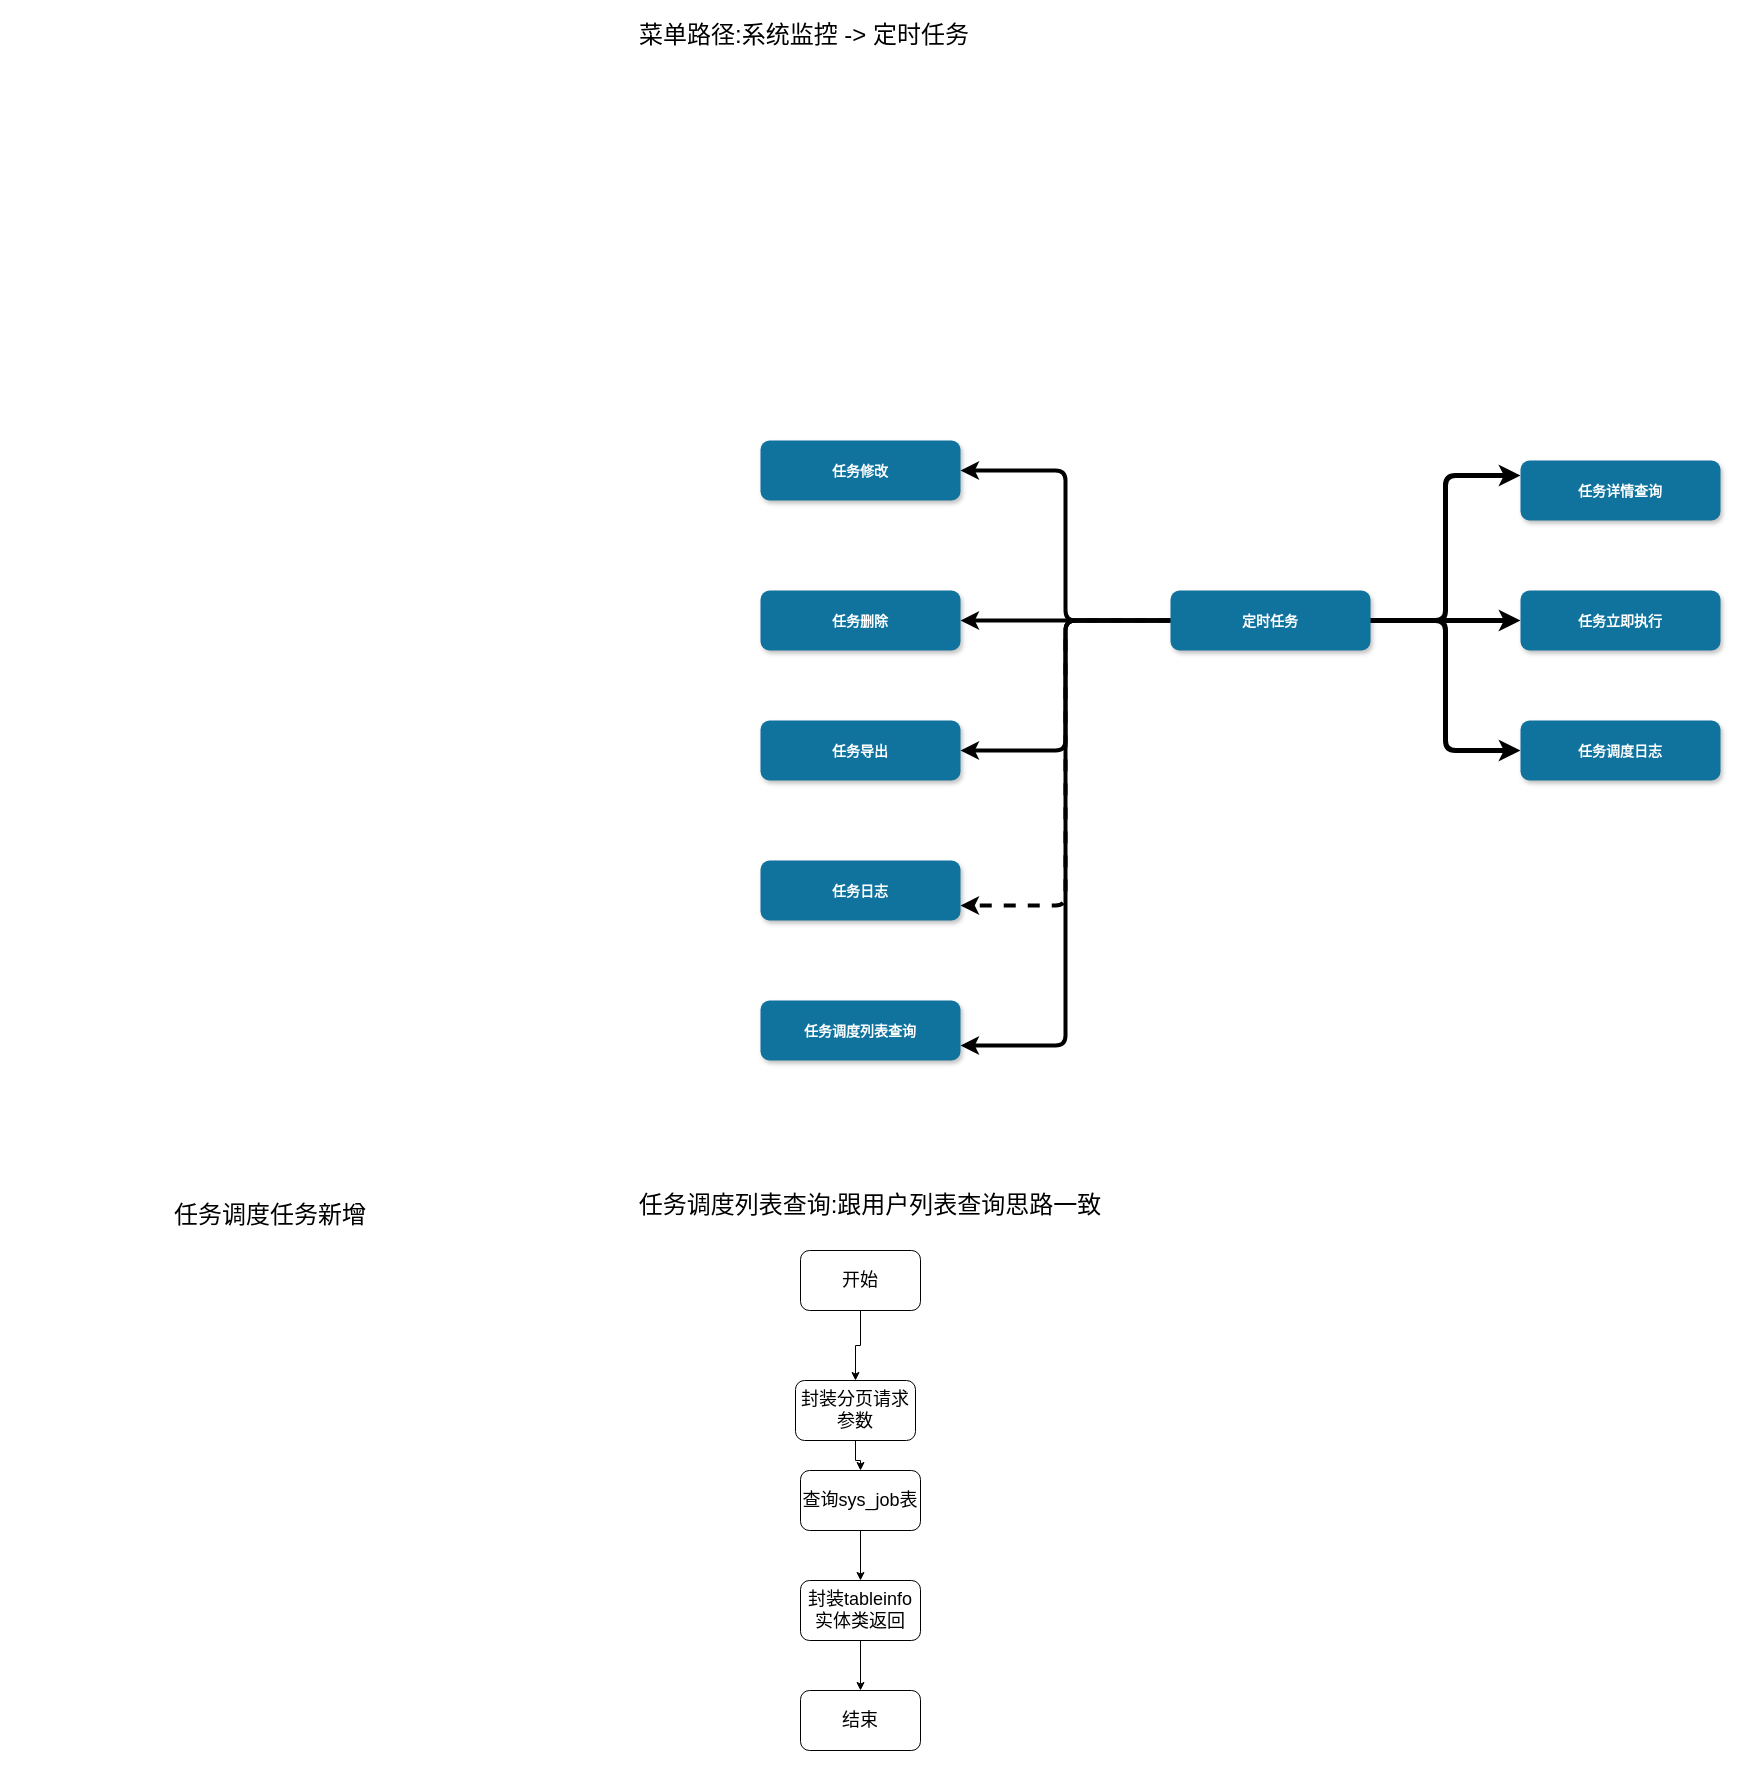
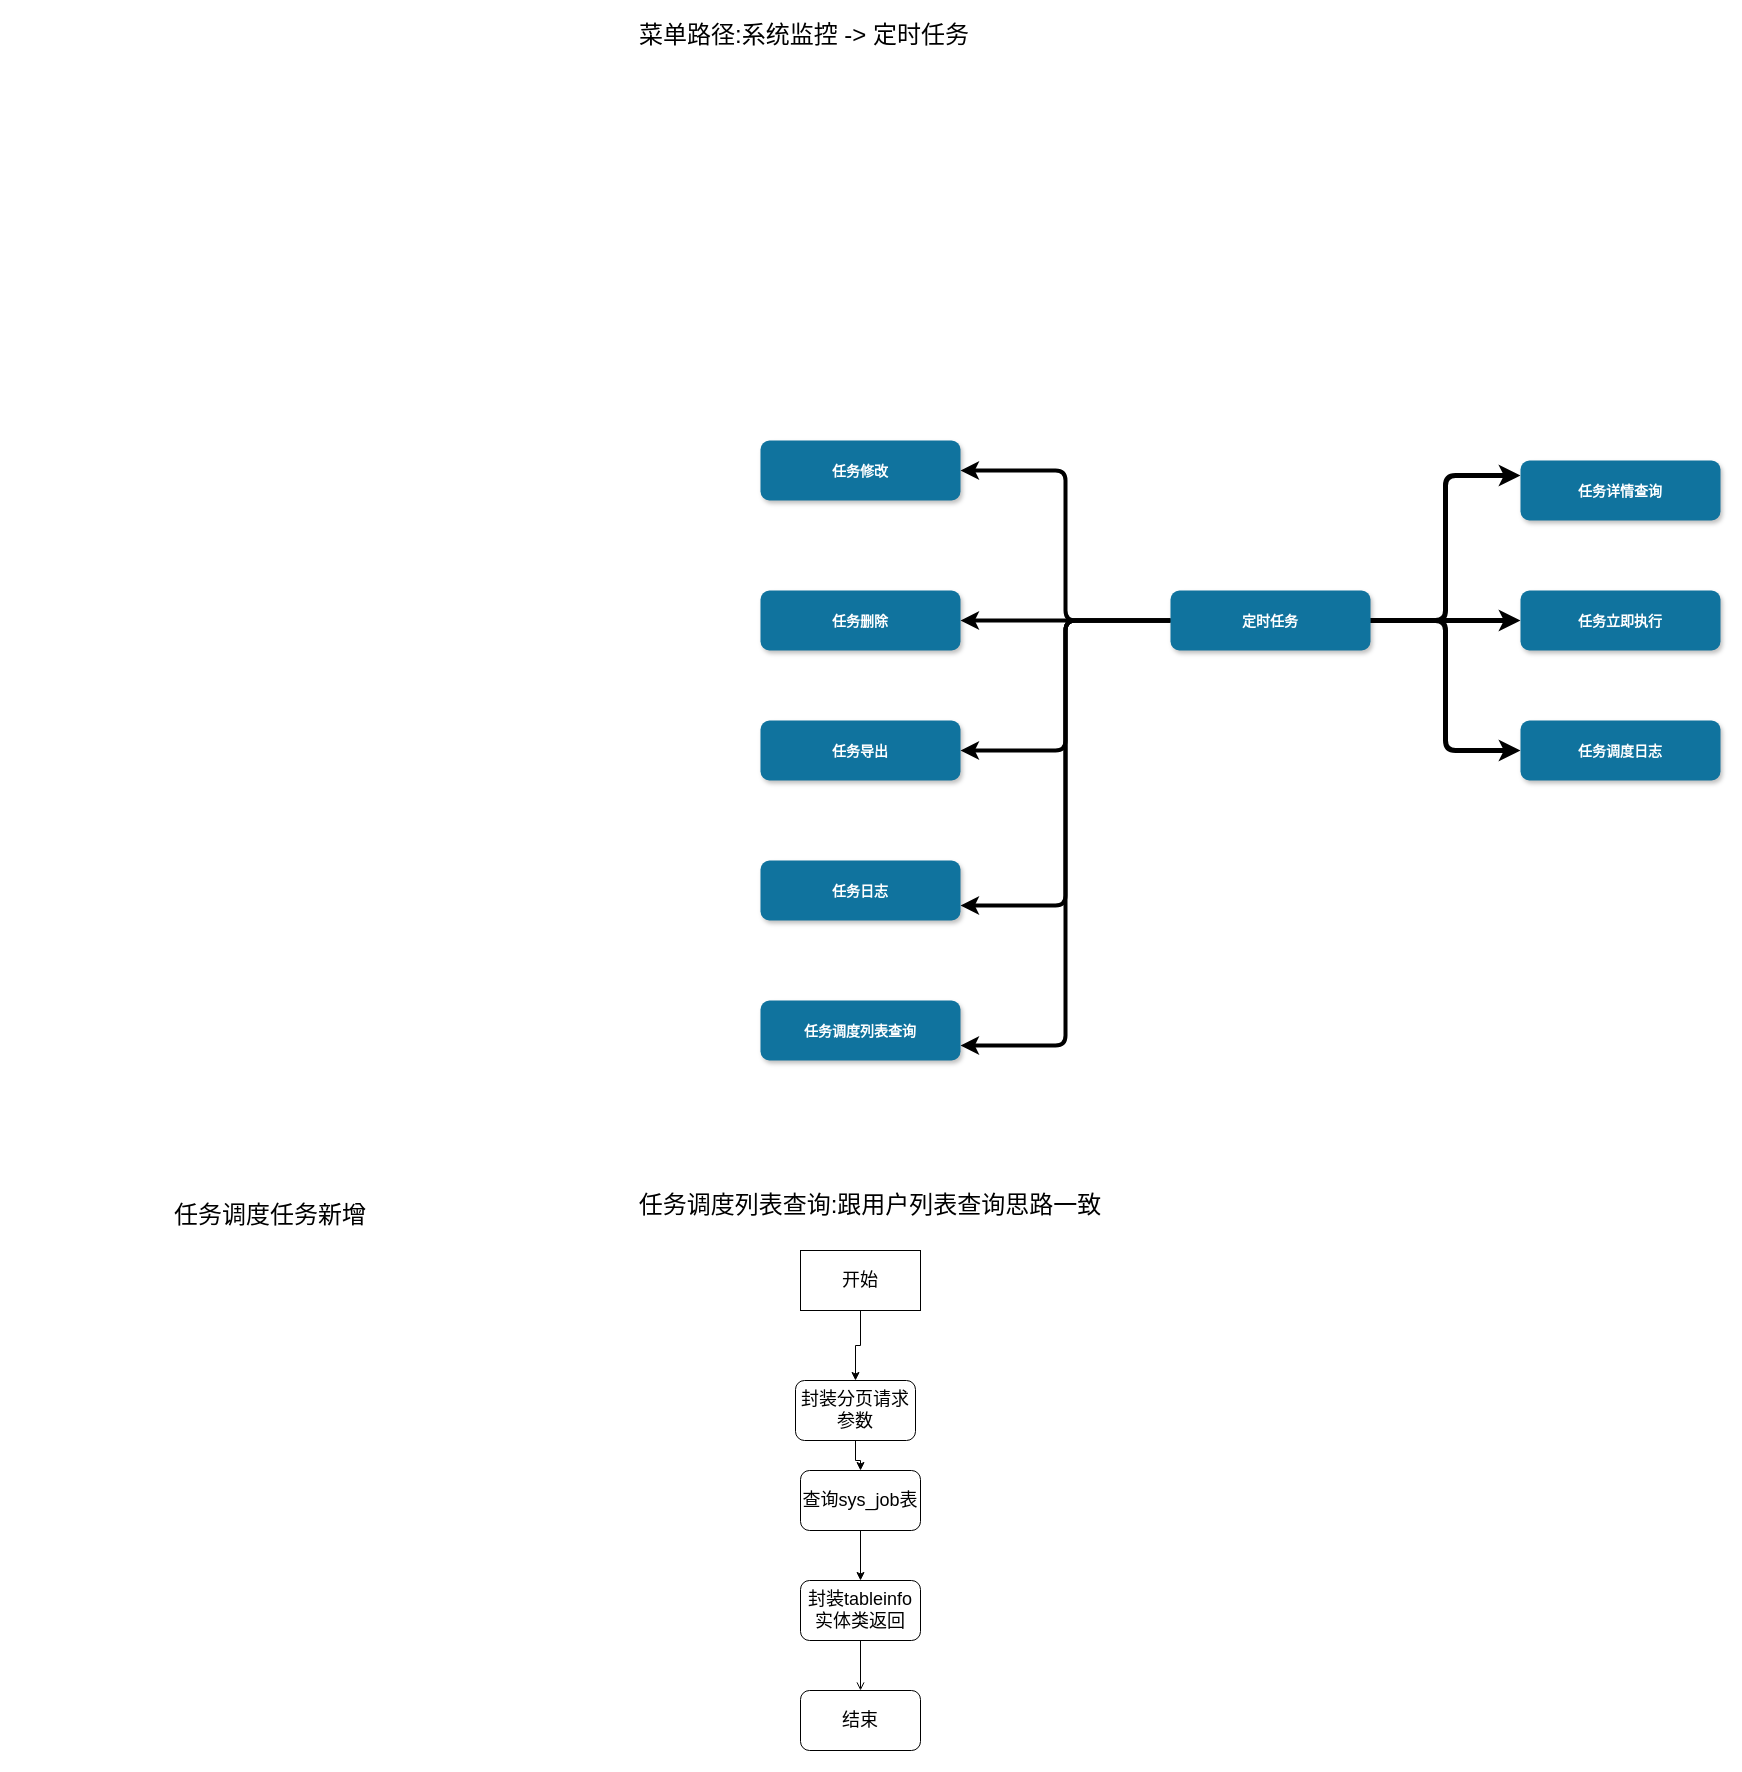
edge "定时任务" -> "任务日志": style dashed -> solid
node "开始": shape rounded rectangle -> rectangle
edge "封装tableinfo实体类返回" -> "结束": arrowhead classic -> open
